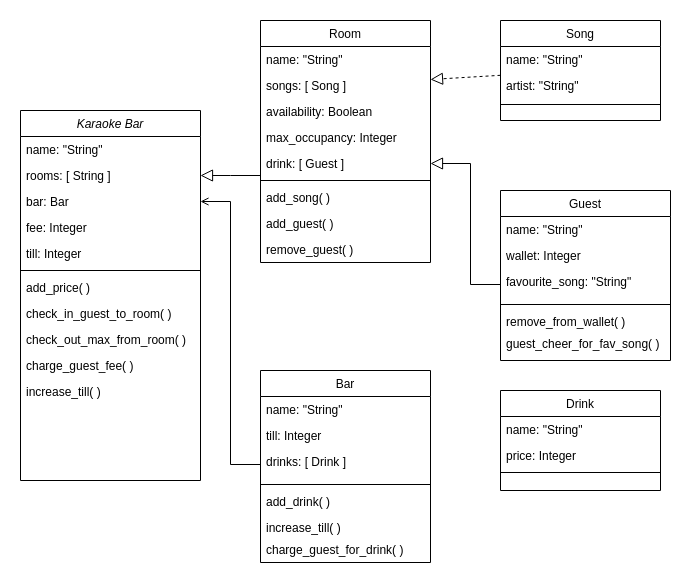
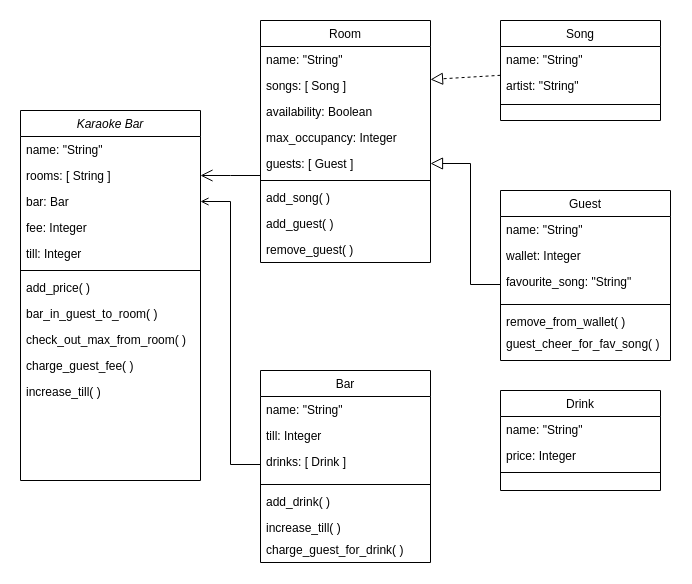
node "drink: [ Guest ]": label "drink: [ Guest ]" -> "guests: [ Guest ]"
edge "Room" -> "rooms: [ String ]": arrowhead block -> open
node "check_in_guest_to_room( )": label "check_in_guest_to_room( )" -> "bar_in_guest_to_room( )"
